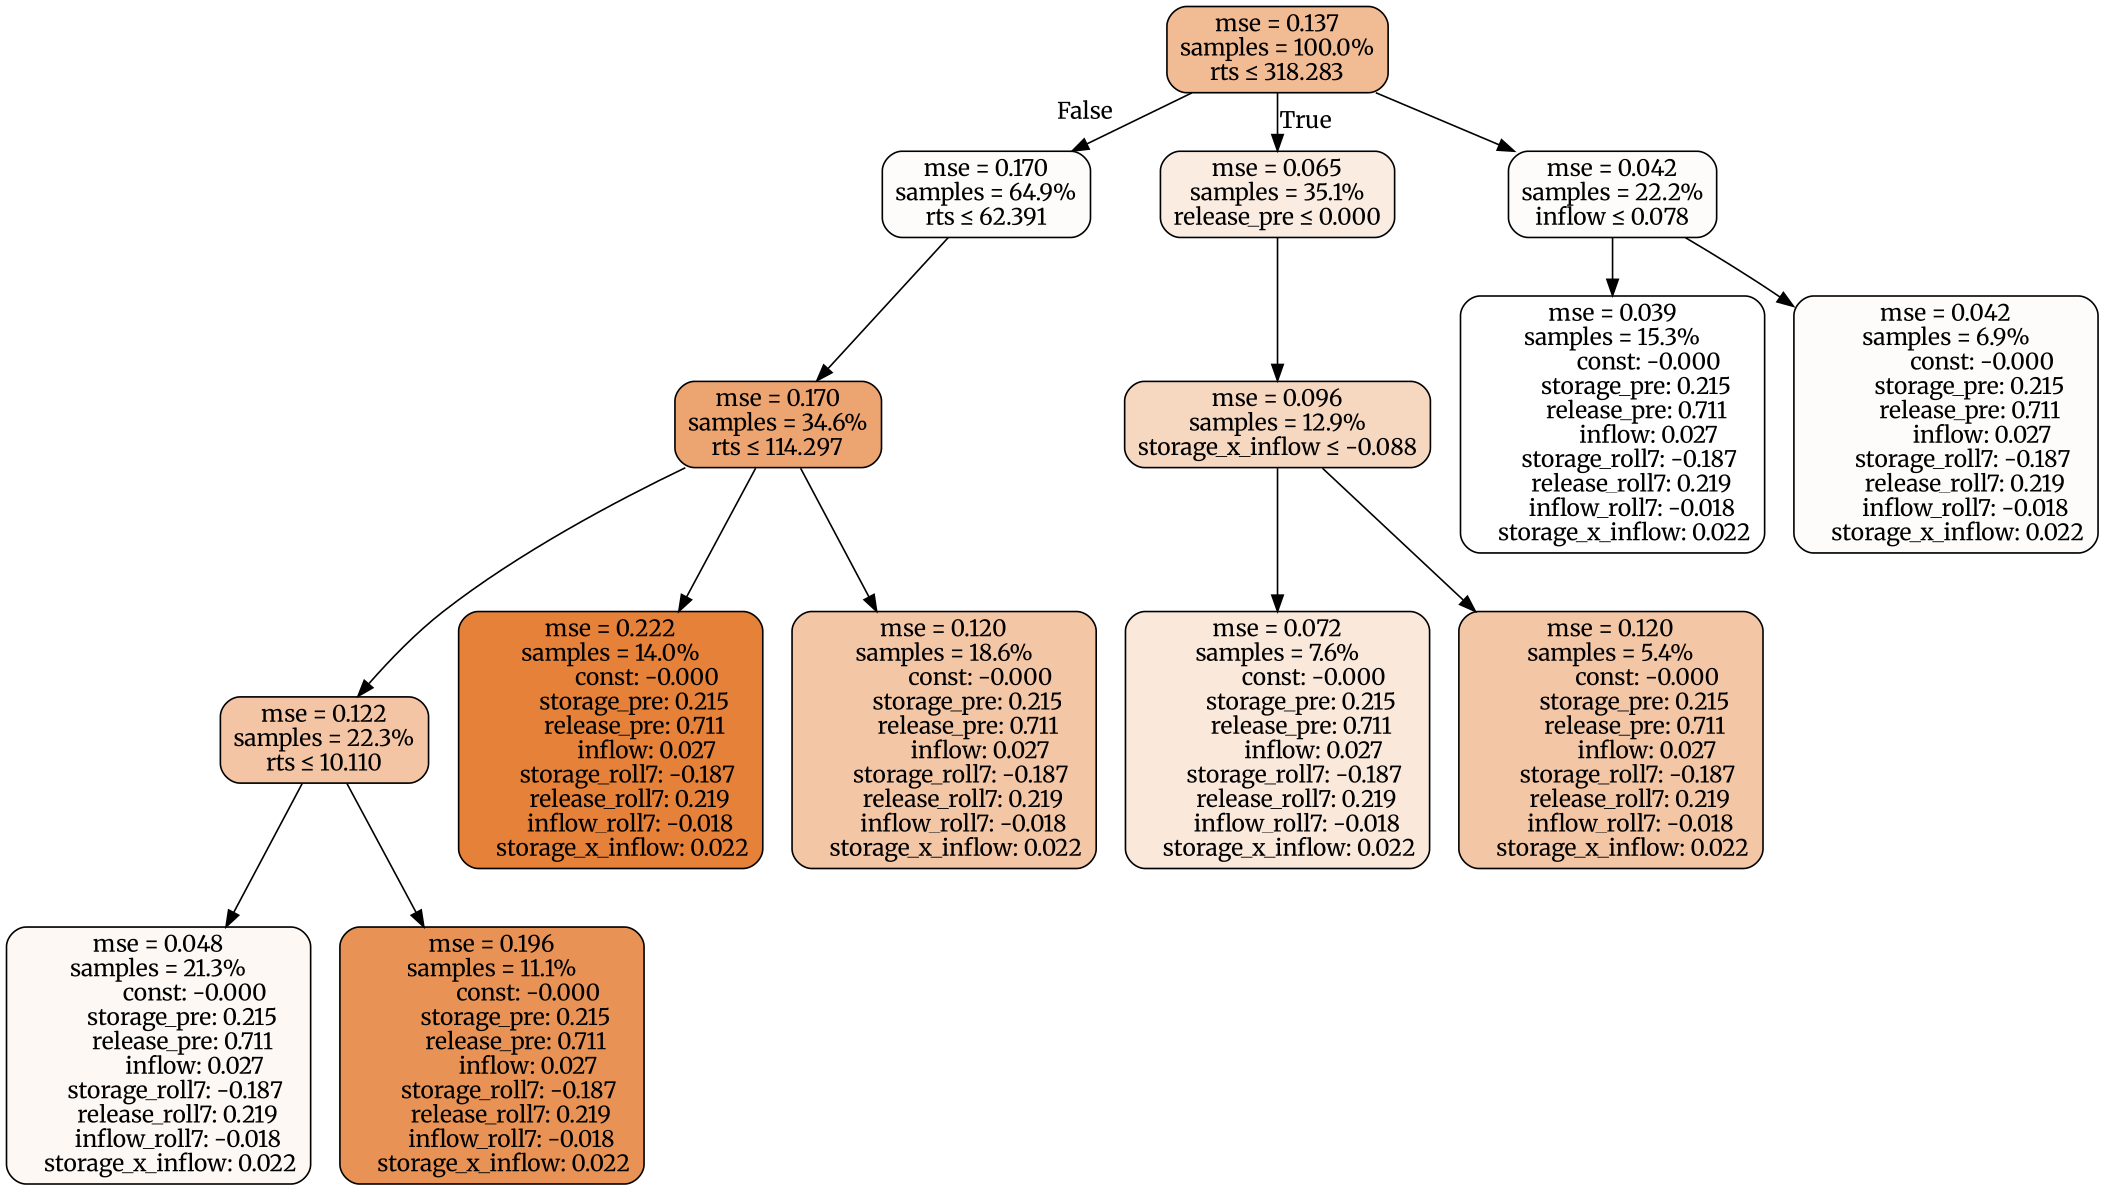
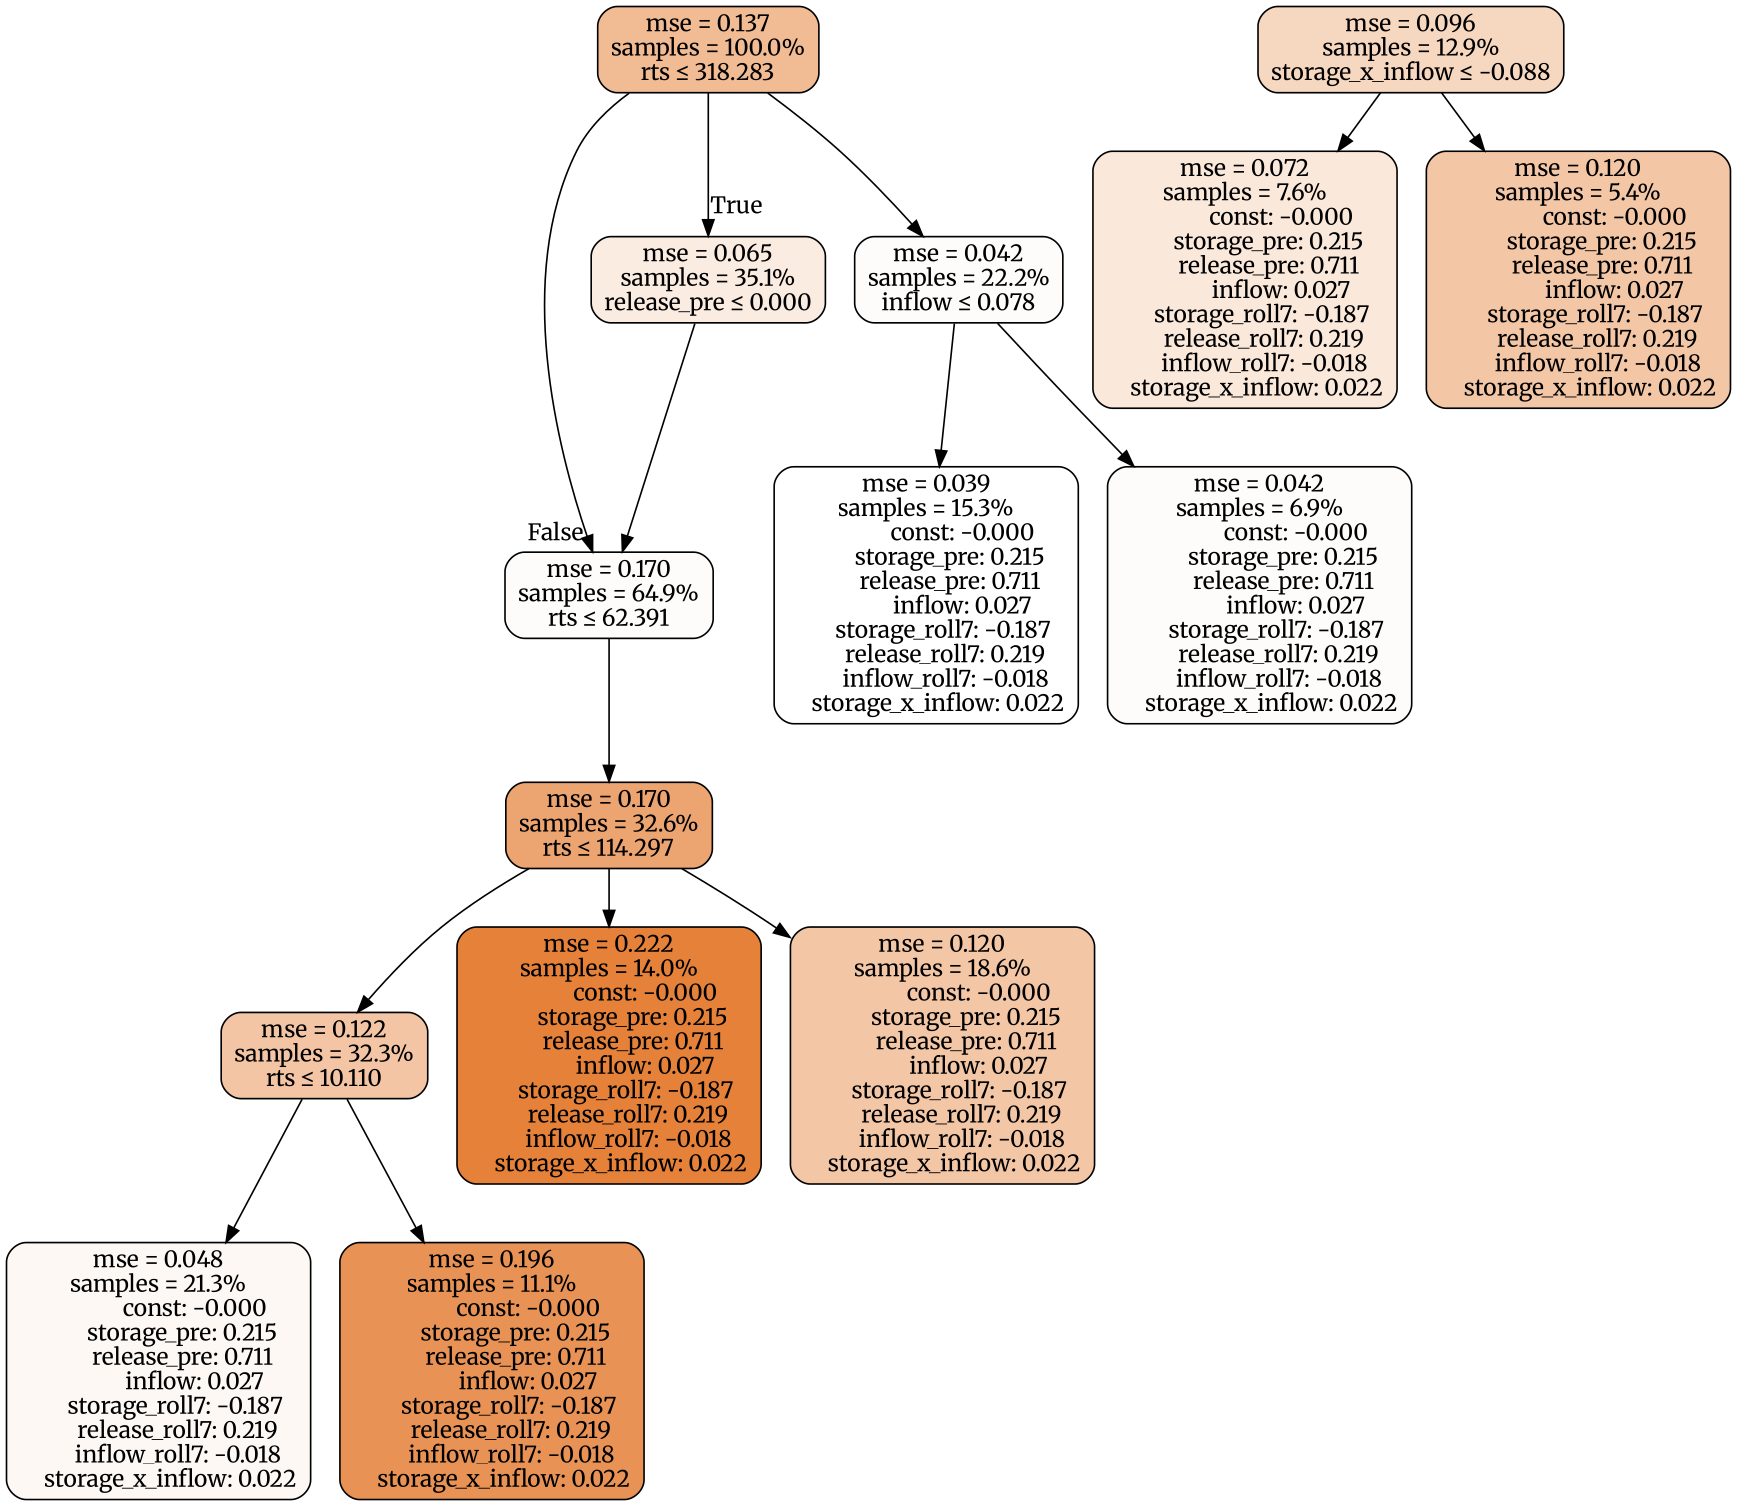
edge "mse = 0.065 samples = 35.1% release_pre ≤ 0.000" -> "mse = 0.096 samples = 12.9% storage_x_inflow ≤ -0.088": now "mse = 0.065 samples = 35.1% release_pre ≤ 0.000" -> "mse = 0.170 samples = 64.9% rts ≤ 62.391"
node "mse = 0.170 samples = 34.6% rts ≤ 114.297": label "mse = 0.170 samples = 34.6% rts ≤ 114.297" -> "mse = 0.170 samples = 32.6% rts ≤ 114.297"
node "mse = 0.122 samples = 22.3% rts ≤ 10.110": label "mse = 0.122 samples = 22.3% rts ≤ 10.110" -> "mse = 0.122 samples = 32.3% rts ≤ 10.110"
